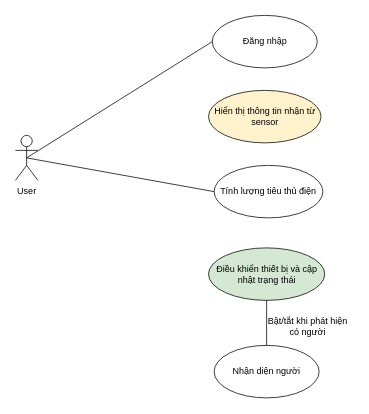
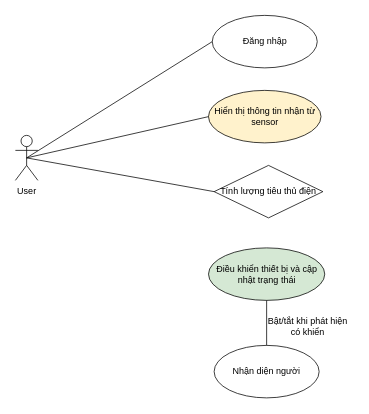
edge "Hiển thị thông tin nhận từ sensor" -- "User": added
node "Tính lượng tiêu thủ điện": shape ellipse -> diamond
node "Bật/tắt khi phát hiện có người": label "Bật/tắt khi phát hiện có người" -> "Bật/tắt khi phát hiện có khiển"
